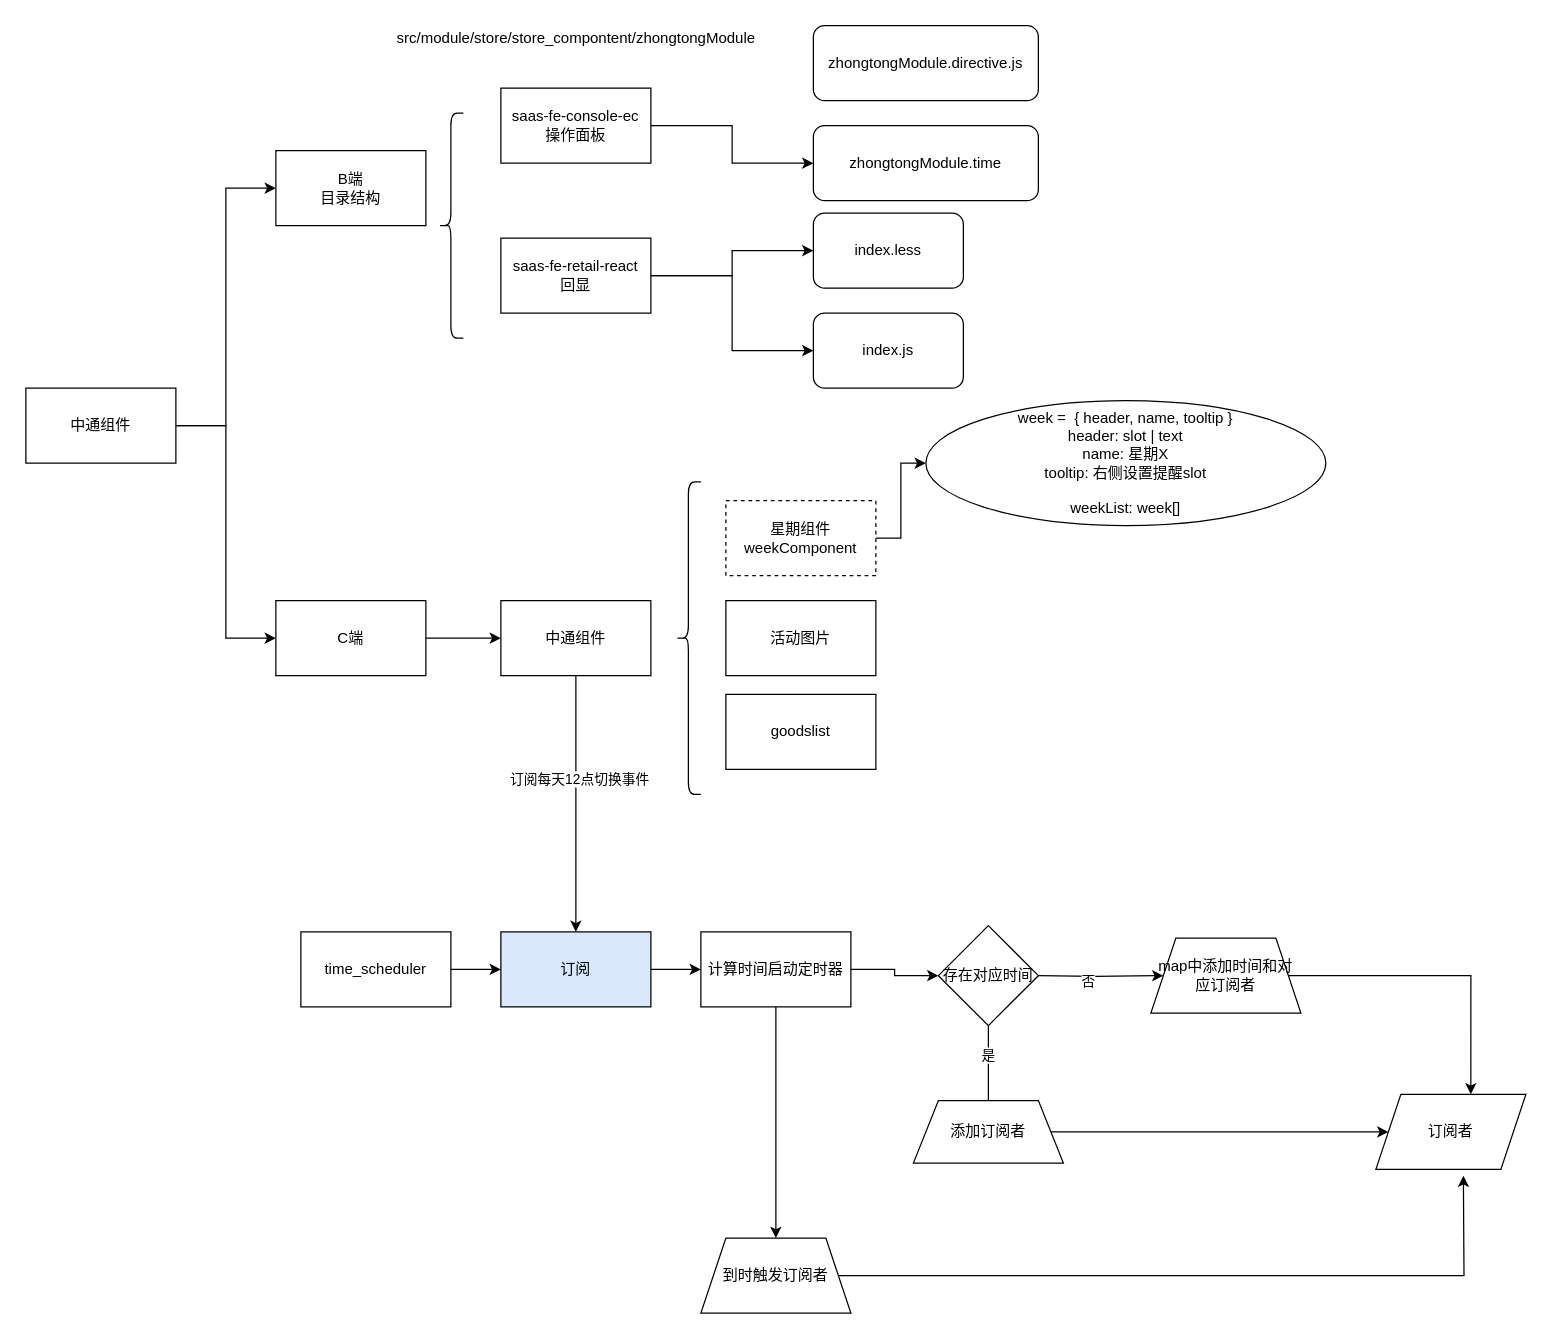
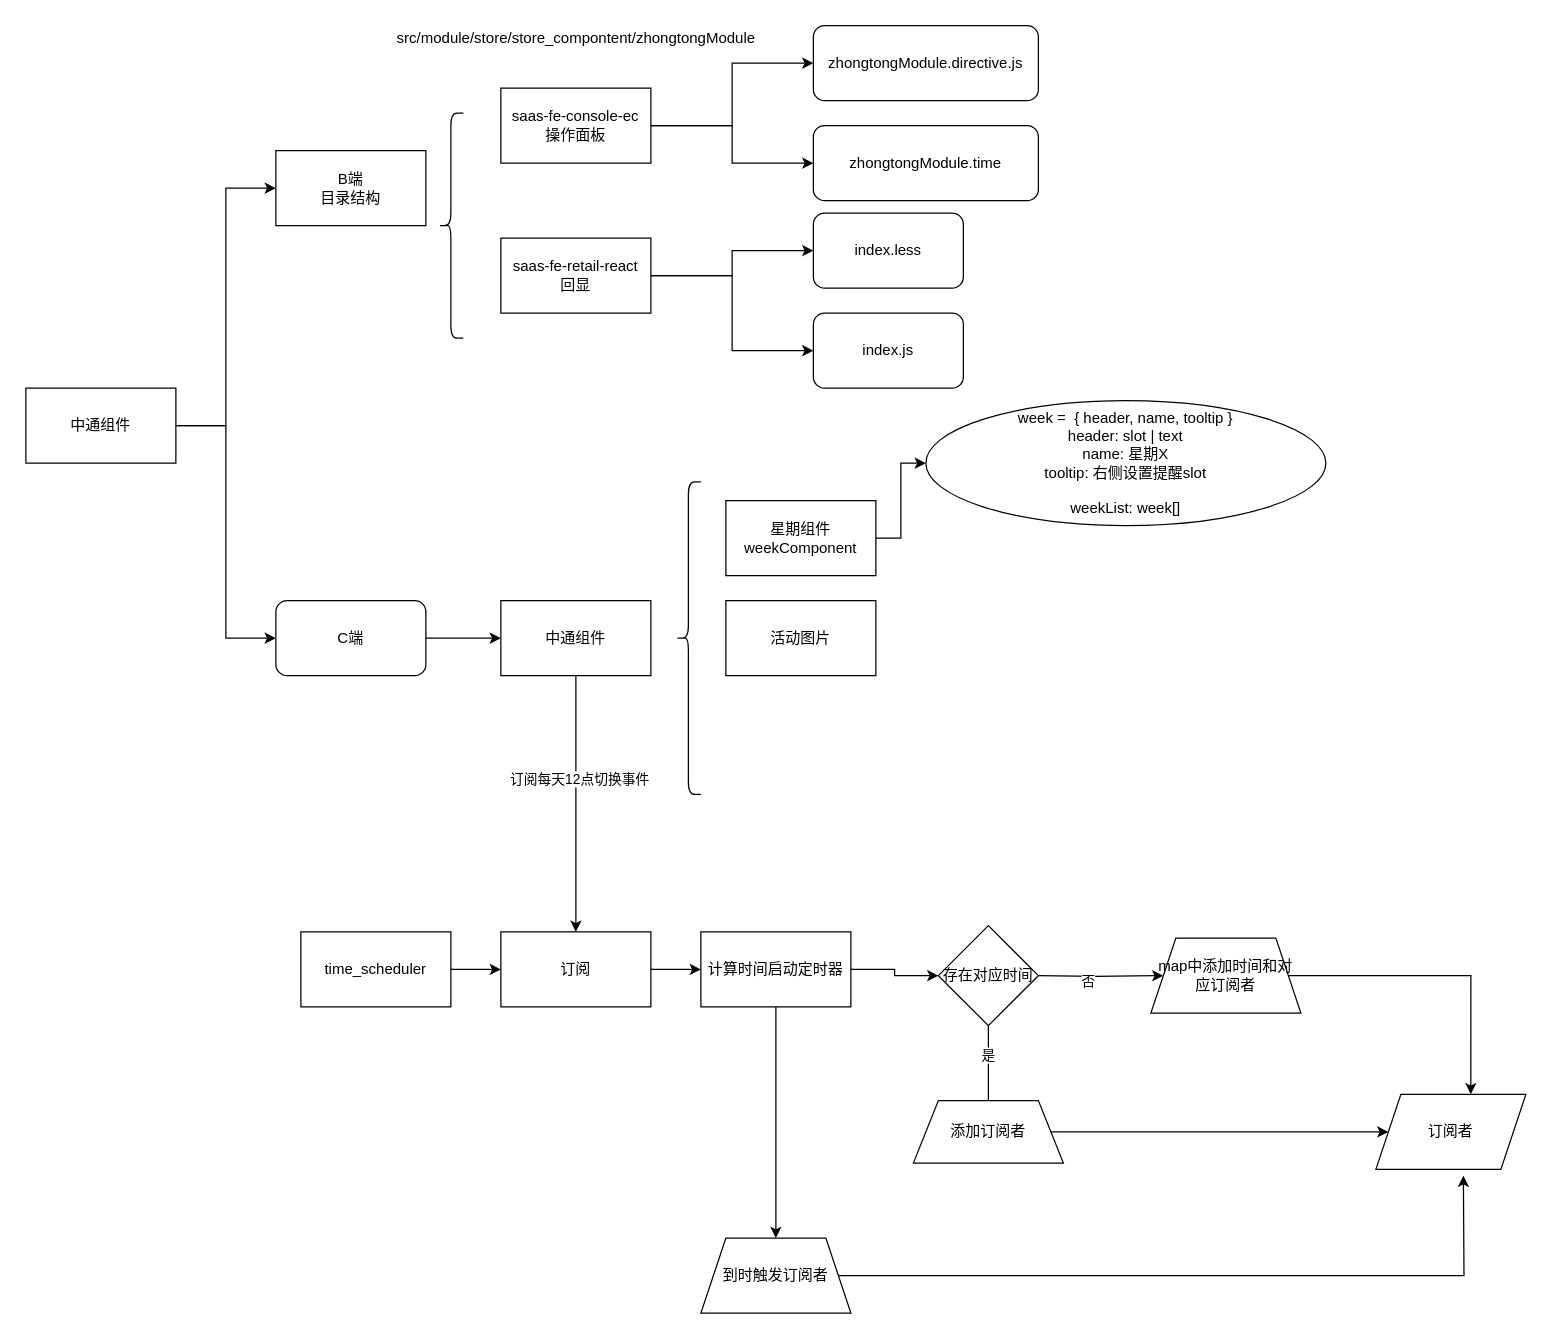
edge "saas-fe-console-ec 操作面板" -> "zhongtongModule.directive.js": added
node "星期组件 weekComponent": style dashed -> solid
node "C端": shape rectangle -> rounded rectangle
node "goodslist": removed
node "订阅": fillcolor #dae8fc -> #ffffff
